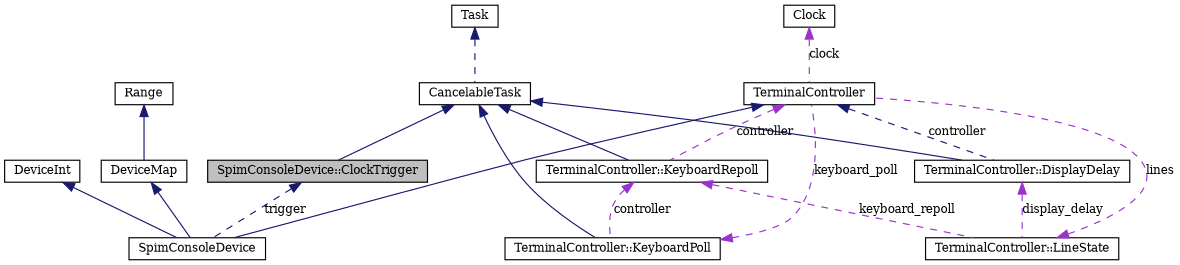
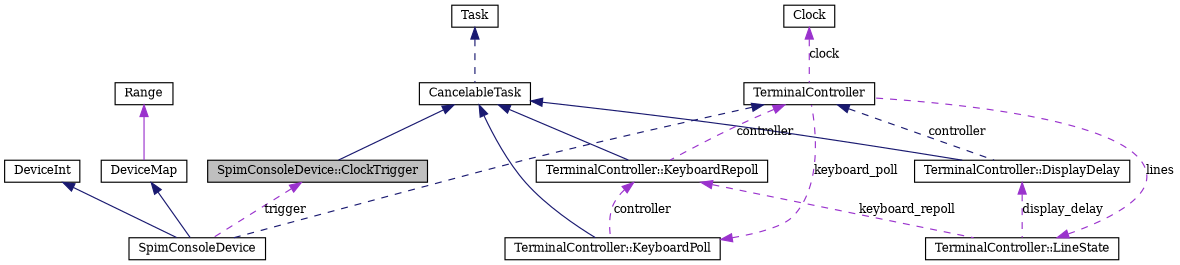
edge "DeviceMap" -> "Range": color midnightblue -> darkorchid3
edge "SpimConsoleDevice" -> "TerminalController": style solid -> dashed
edge "SpimConsoleDevice" -> "SpimConsoleDevice::ClockTrigger": color midnightblue -> darkorchid3
